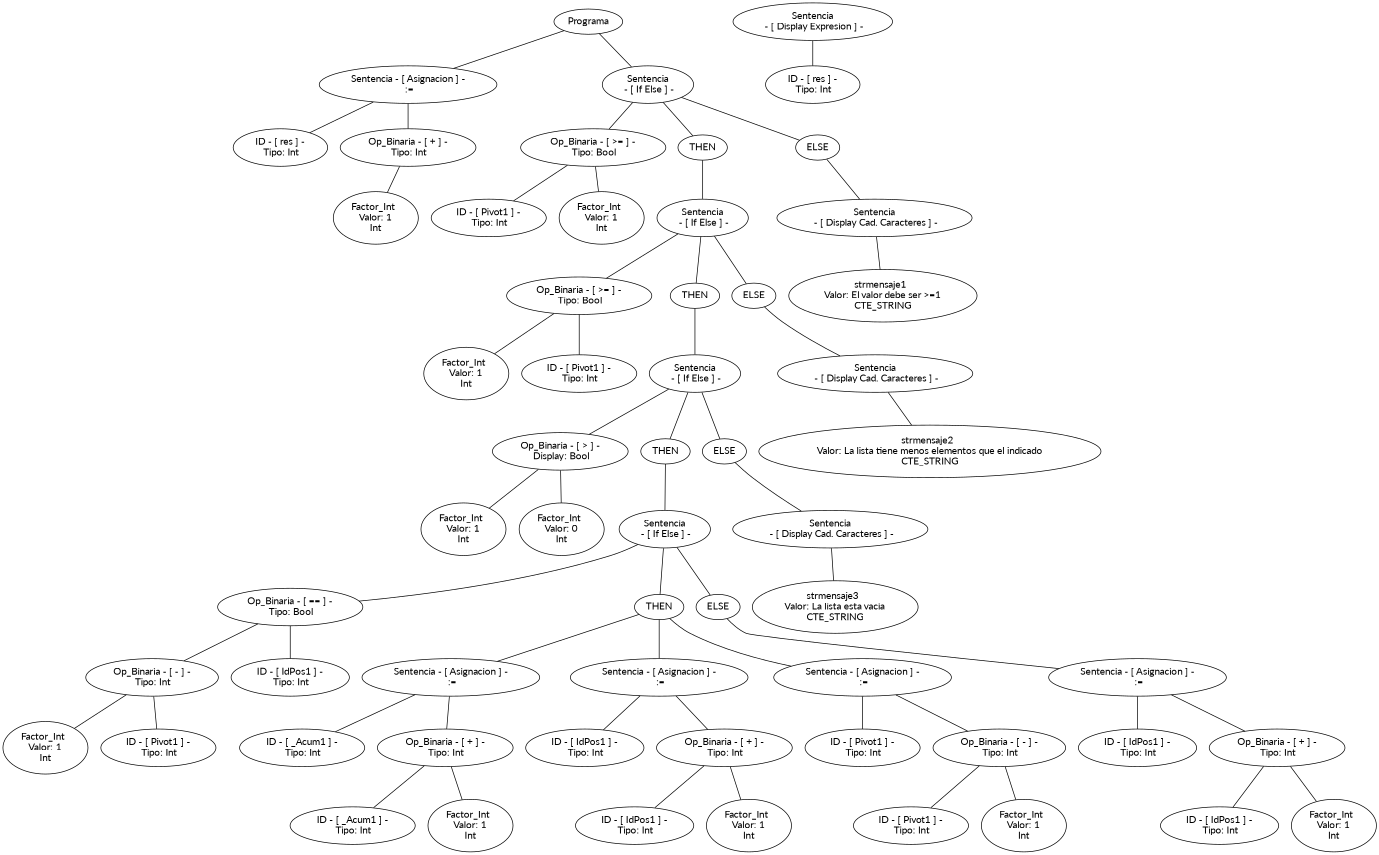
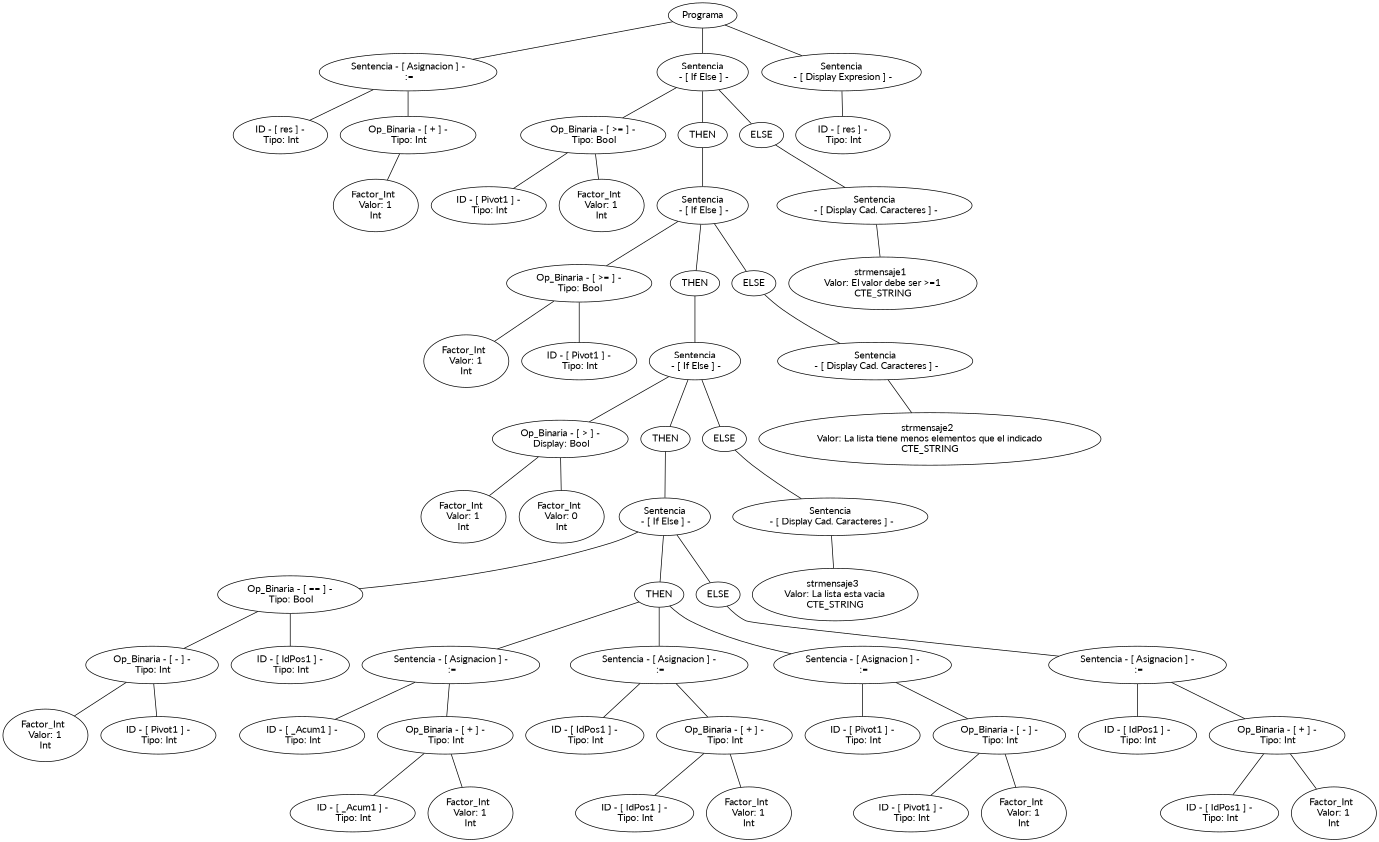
edge "Programa" -- "Sentencia - [ Display Expresion ] -": added
